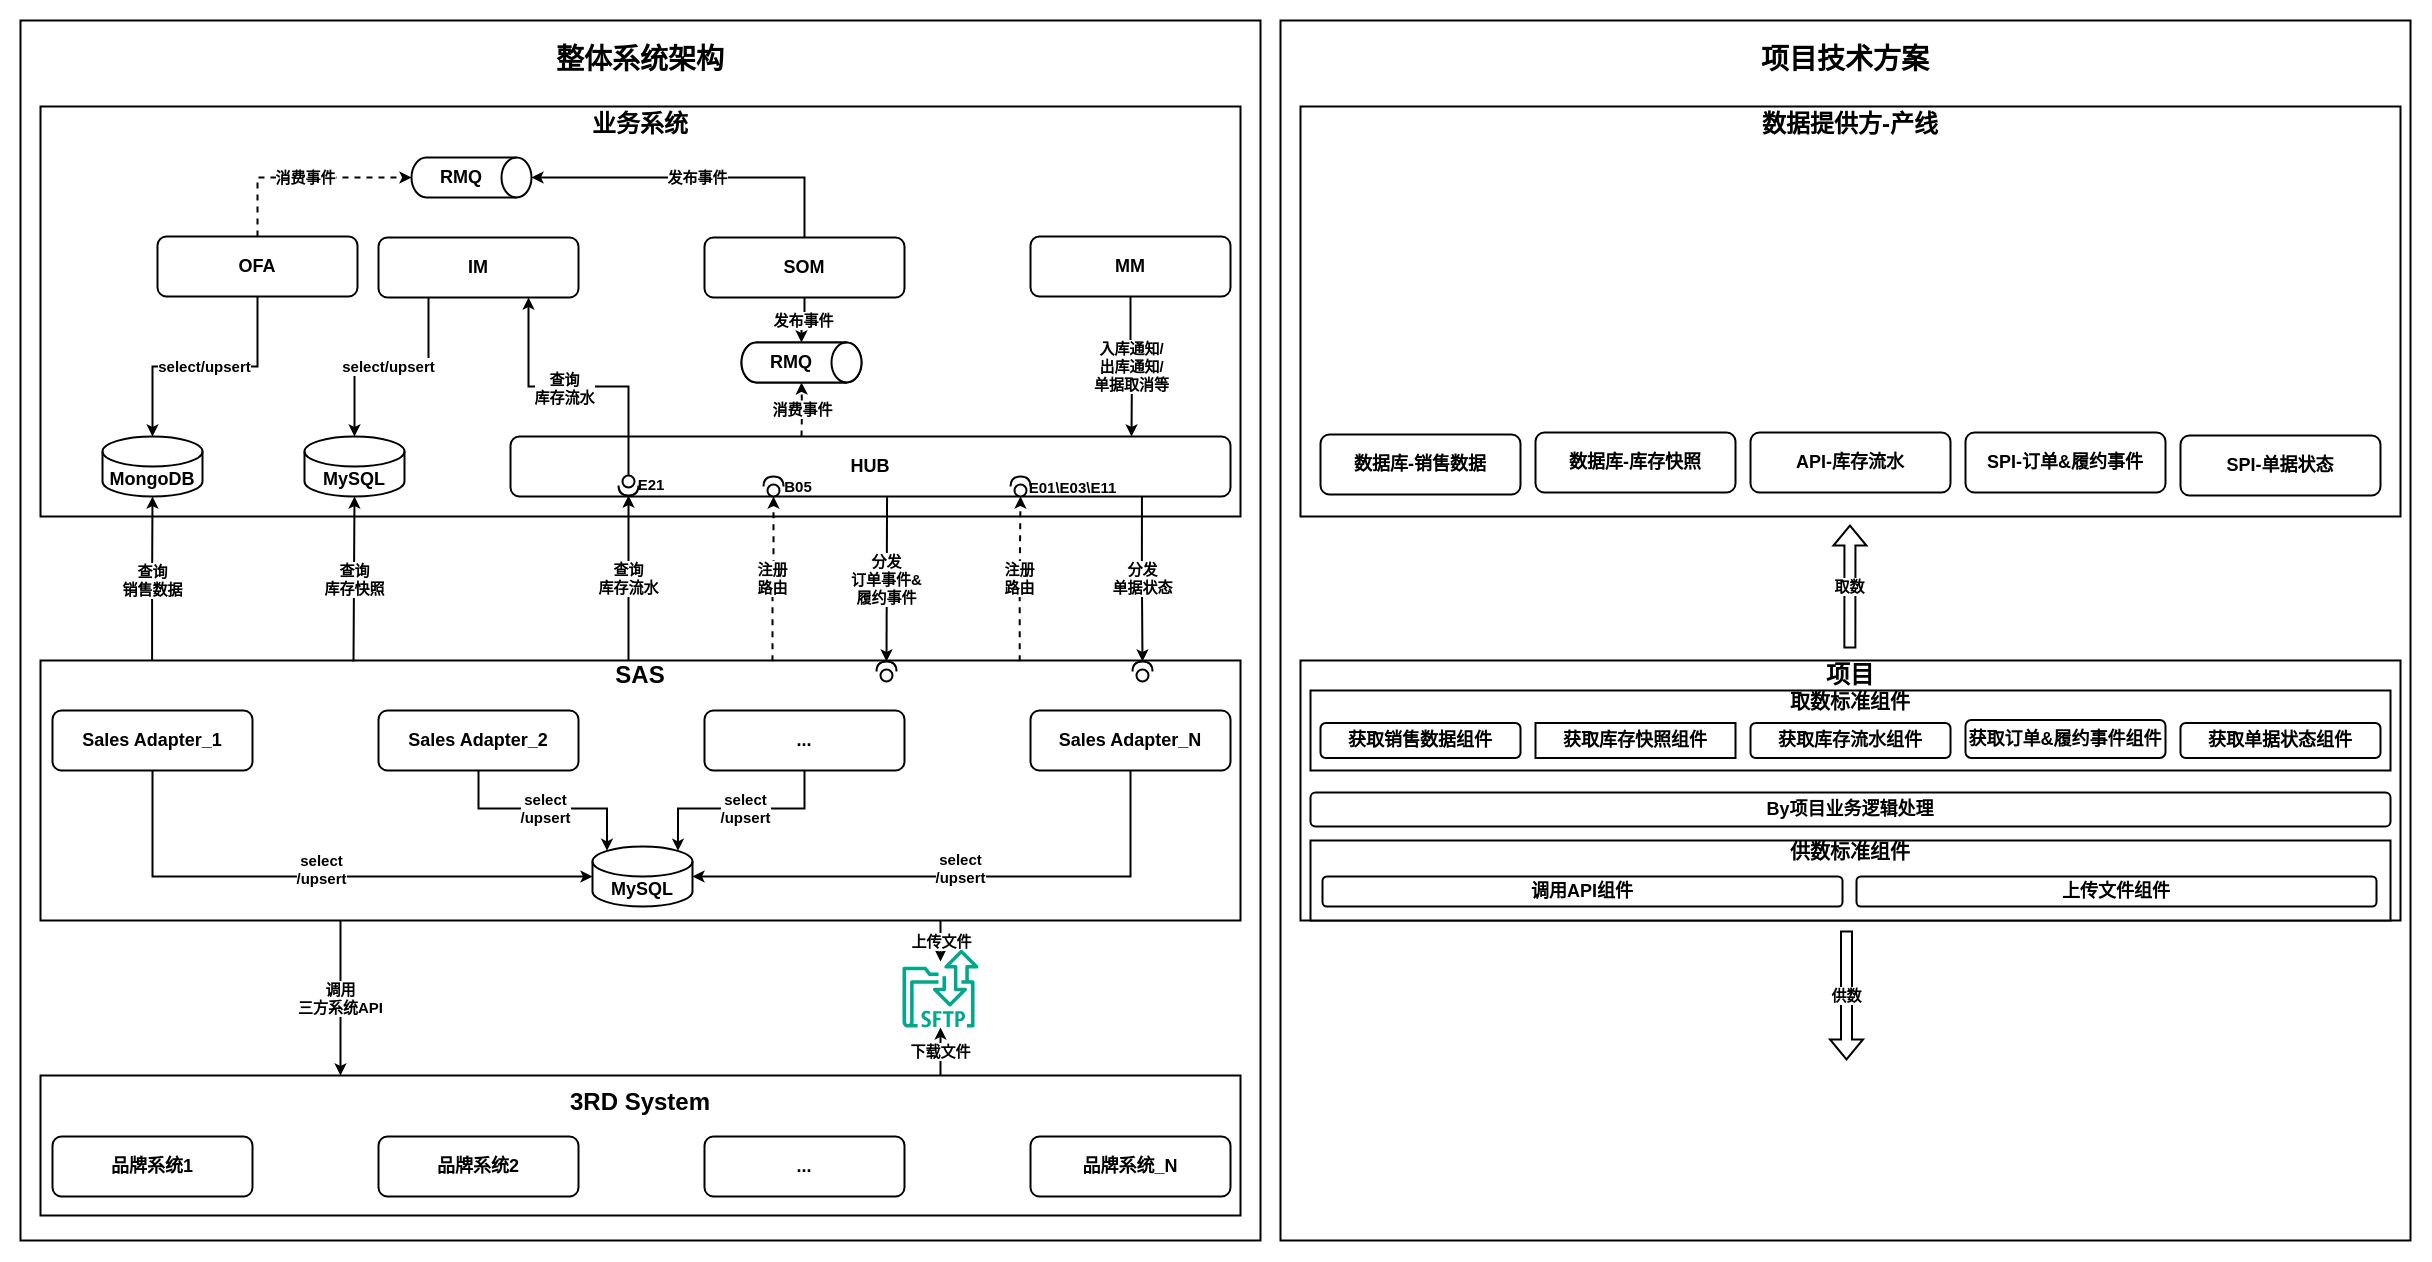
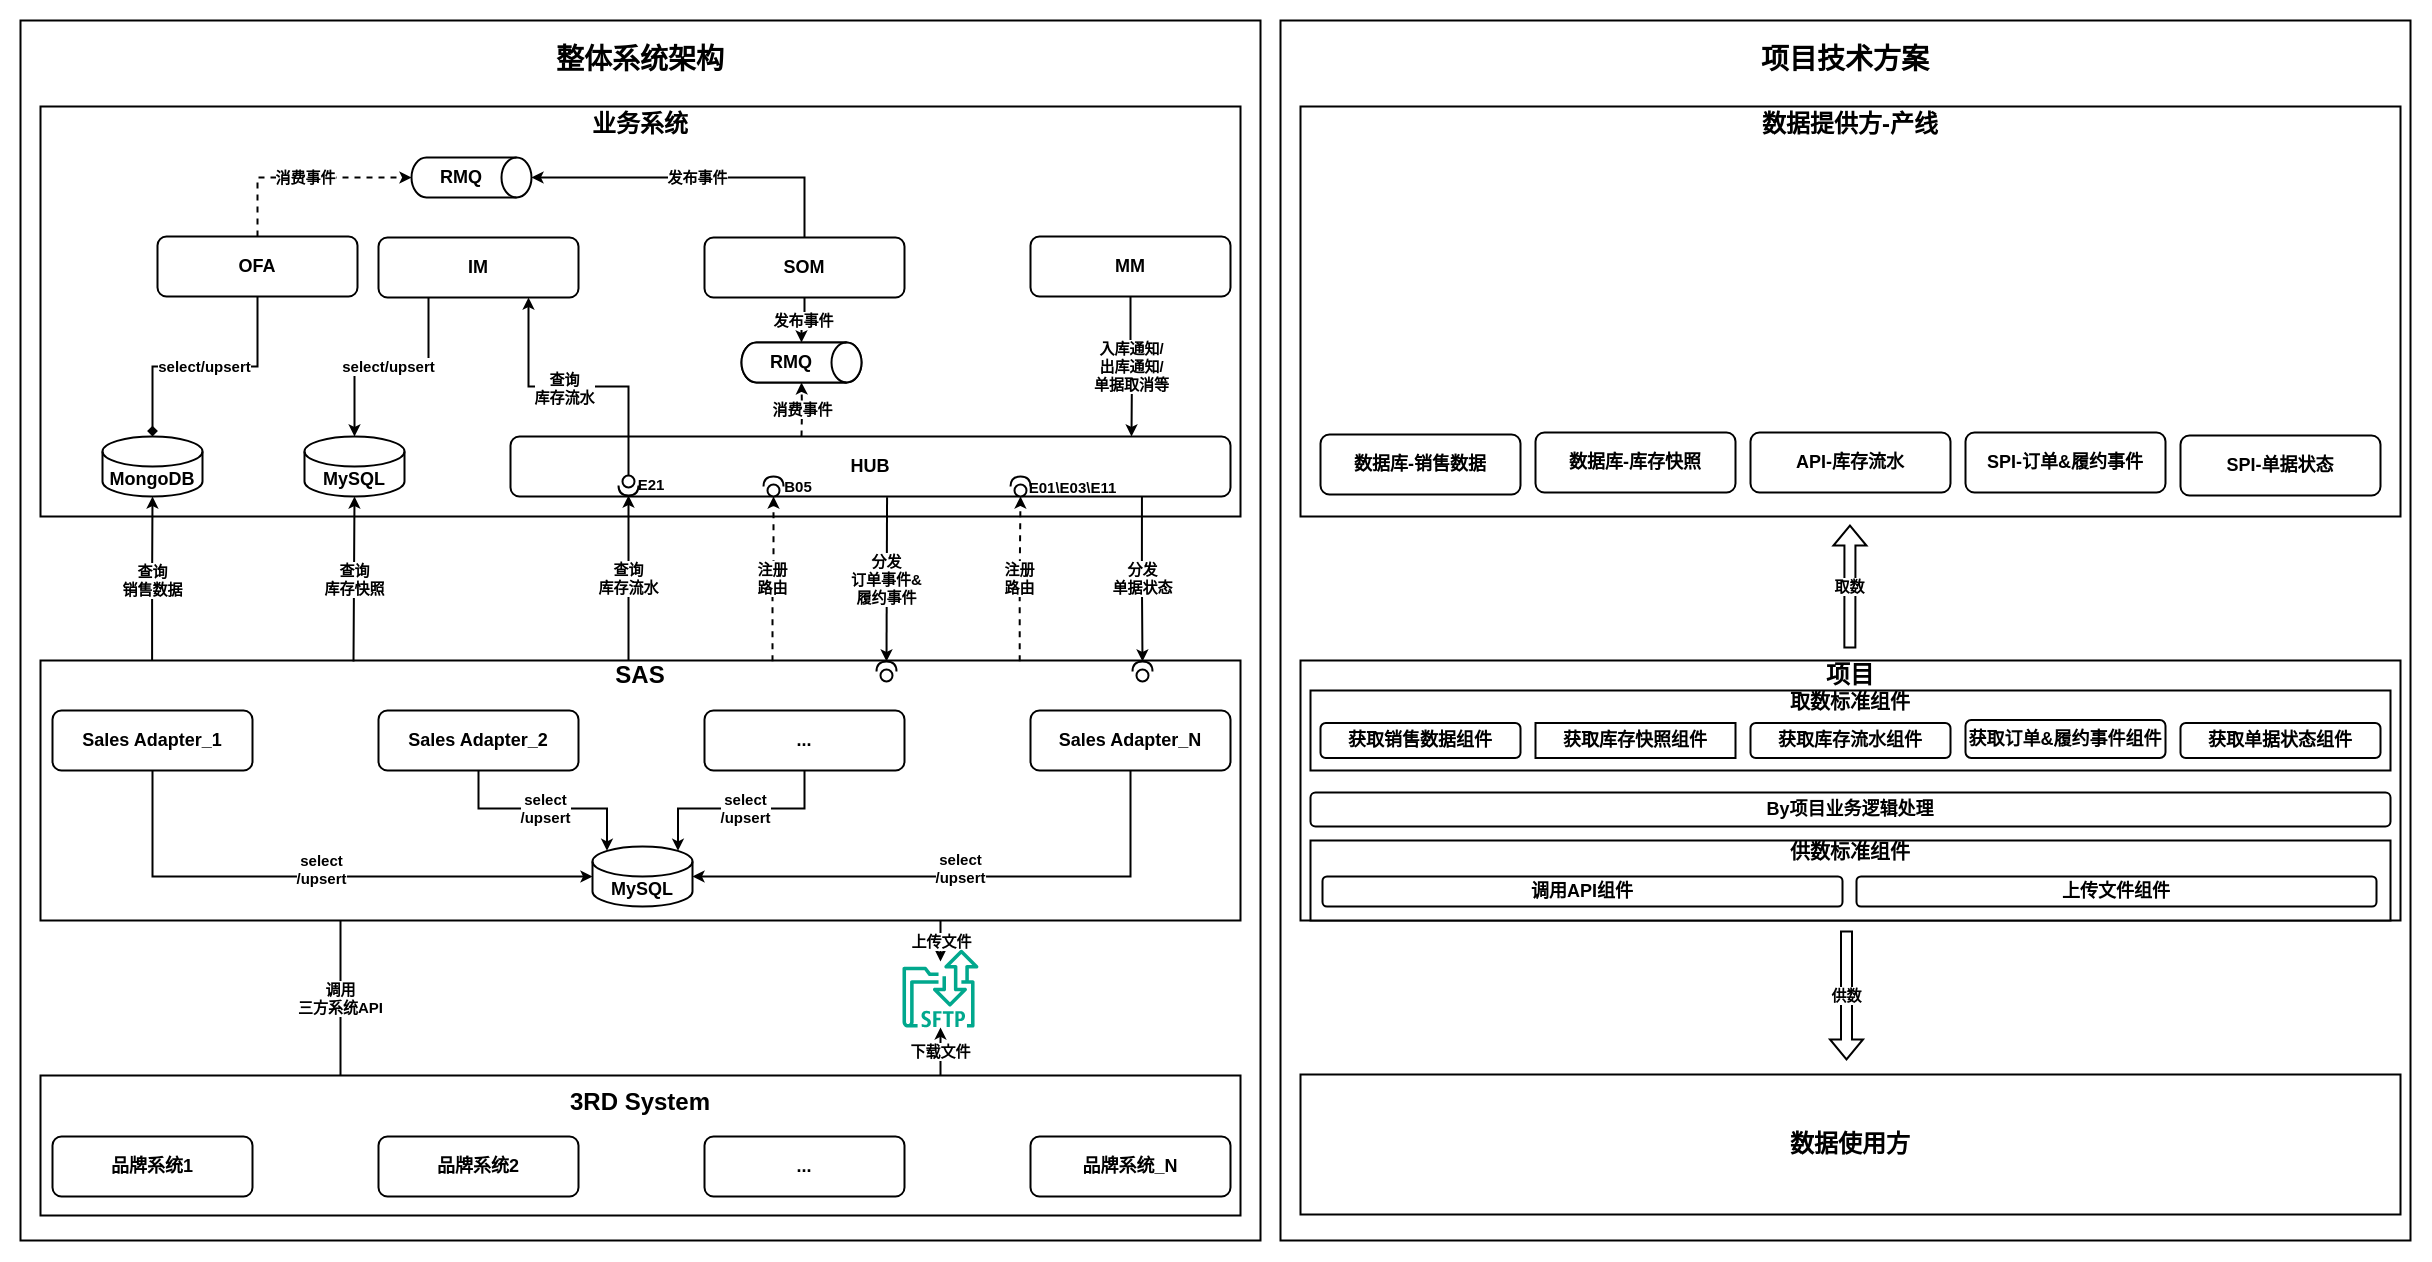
edge "OFA" -> "MongoDB": arrowhead classic -> diamond
edge "SAS" -> "3RD System": arrowhead classic -> none
node "数据使用方": added
